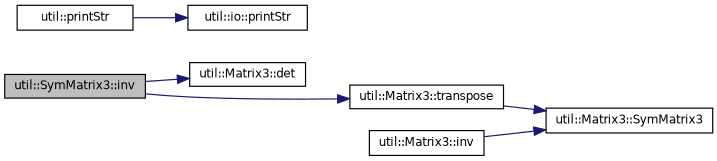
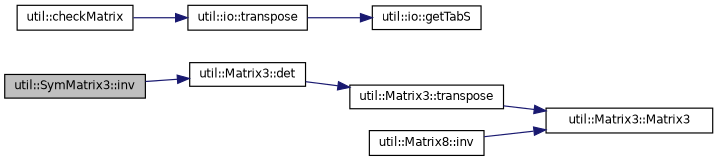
node "util::printStr": label "util::printStr" -> "util::checkMatrix"
node "util::io::printStr": label "util::io::printStr" -> "util::io::transpose"
node "util::io::getTabS": added
edge "util::SymMatrix3::inv" -> "util::Matrix3::transpose": now "util::Matrix3::det" -> "util::Matrix3::transpose"
node "util::Matrix3::SymMatrix3": label "util::Matrix3::SymMatrix3" -> "util::Matrix3::Matrix3"
node "util::Matrix3::inv": label "util::Matrix3::inv" -> "util::Matrix8::inv"
